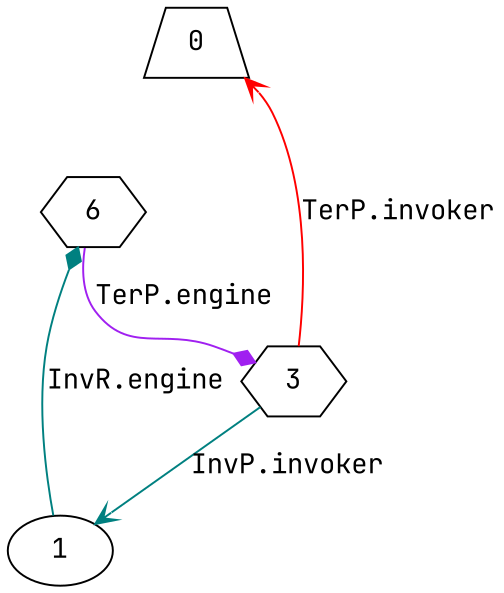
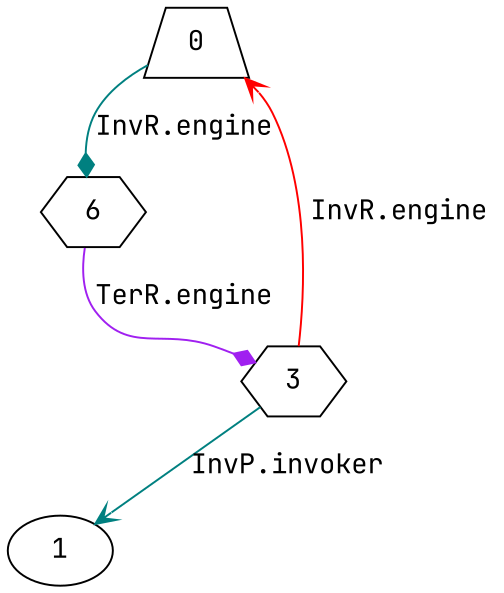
edge "3" -> "0": label "TerP.invoker" -> "InvR.engine"
edge "6" -> "3": label "TerP.engine" -> "TerR.engine"
edge "1" -> "6": now "0" -> "6"
